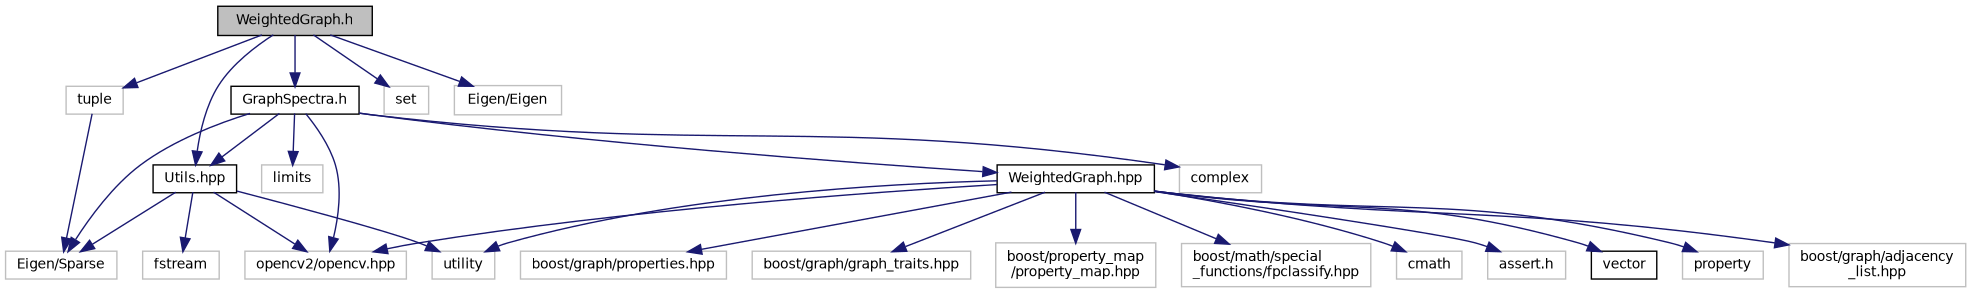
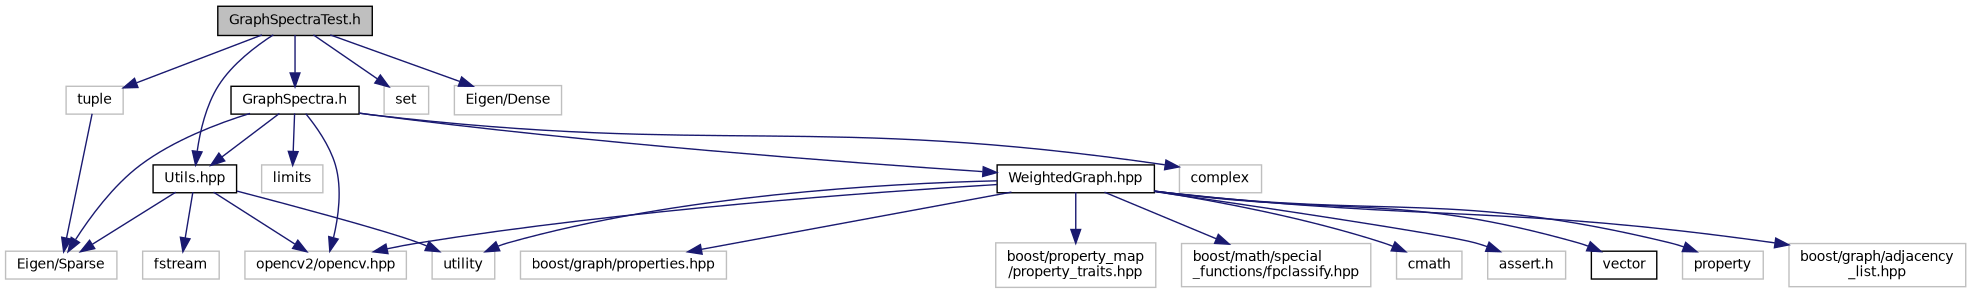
node "WeightedGraph.h": label "WeightedGraph.h" -> "GraphSpectraTest.h"
node "Eigen/Eigen": label "Eigen/Eigen" -> "Eigen/Dense"
node "boost/graph/graph_traits.hpp": removed
node "boost/property_map /property_map.hpp": label "boost/property_map /property_map.hpp" -> "boost/property_map /property_traits.hpp"
